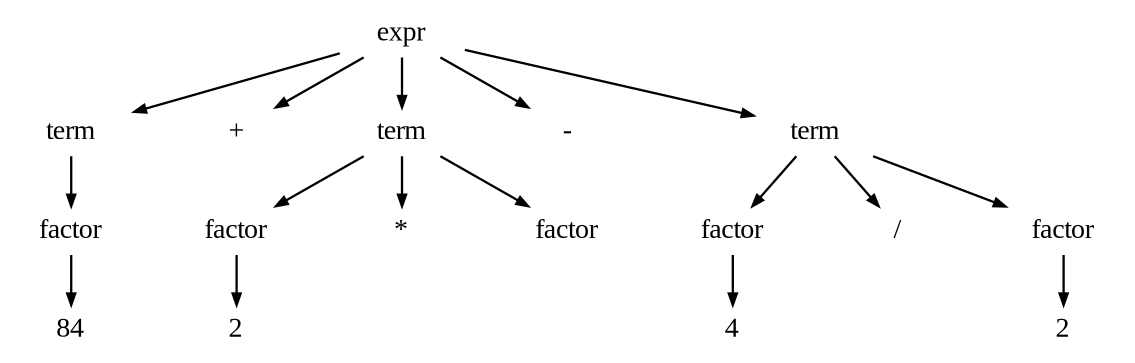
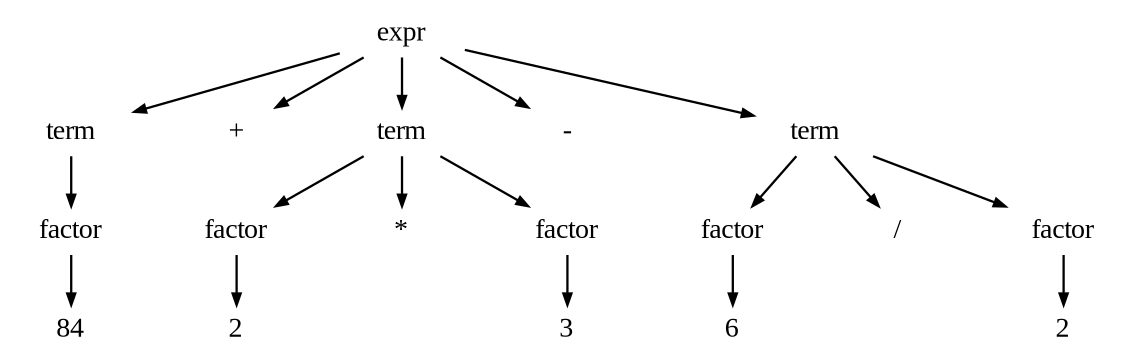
node "3": added
node "4": label "4" -> "6"
